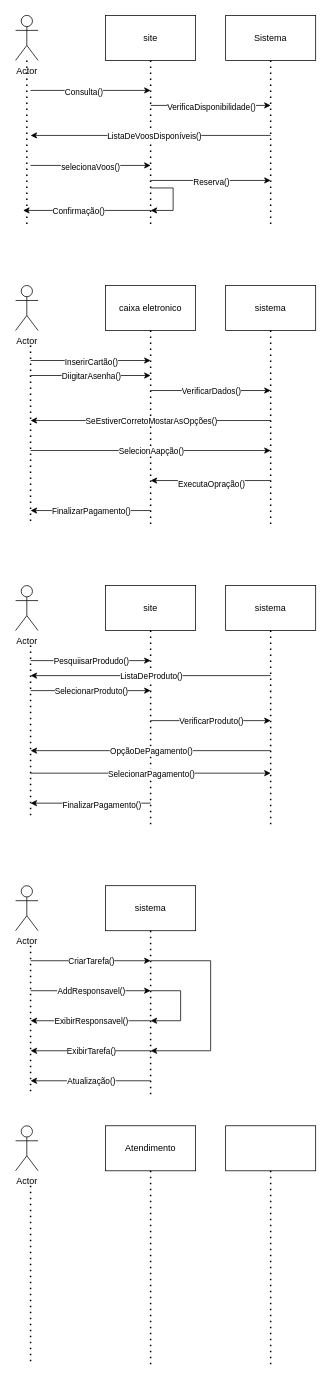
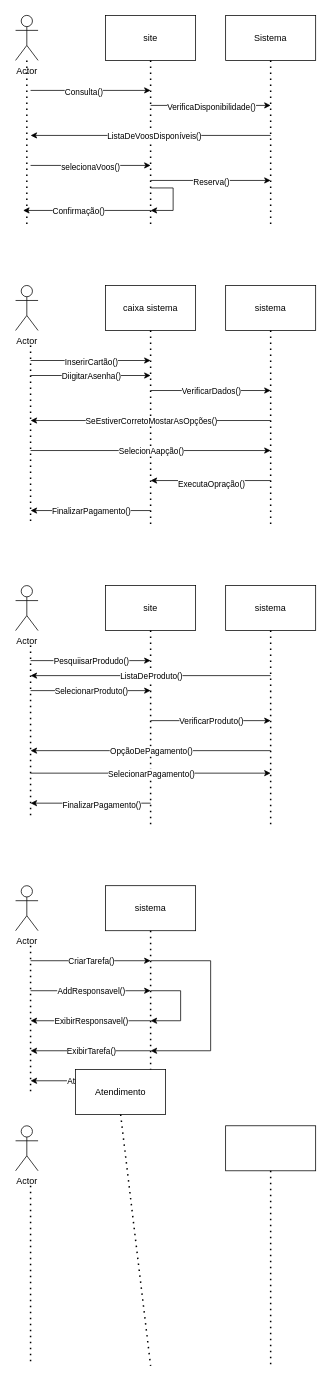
node "caixa eletronico": label "caixa eletronico" -> "caixa sistema"
node "Atendimento": moved (150, 1148) -> (120, 1092)
